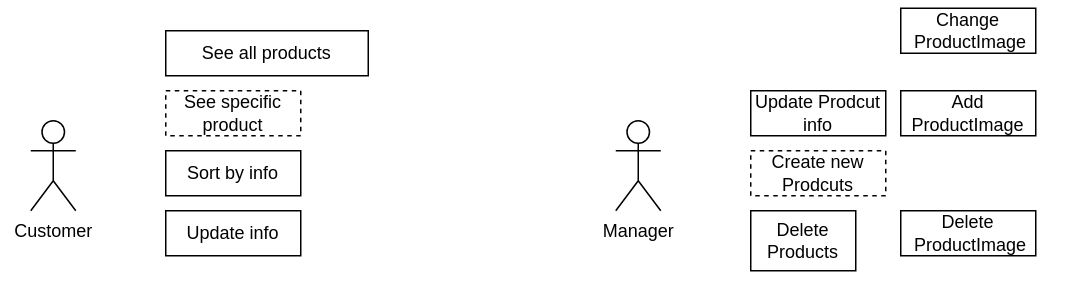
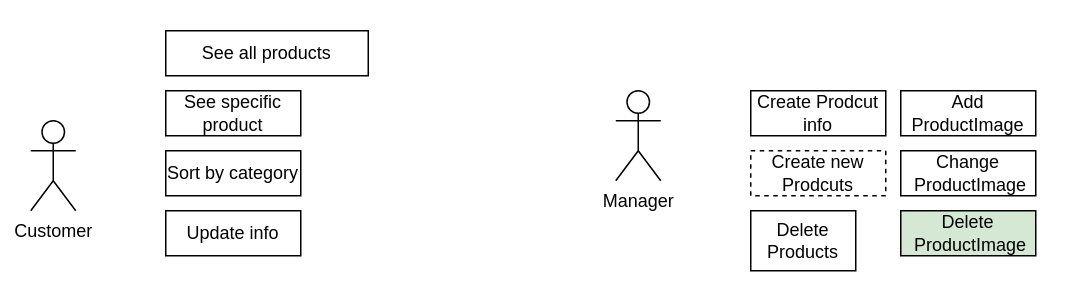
node "Change ProductImage": moved (968, 31) -> (968, 173)
node "See specific product": style dashed -> solid
node "Update Prodcut info": label "Update Prodcut info" -> "Create Prodcut info"
node "Manager": moved (638, 166) -> (638, 136)
node "Sort by info": label "Sort by info" -> "Sort by category"
node "Delete ProductImage": fillcolor #ffffff -> #d5e8d4
